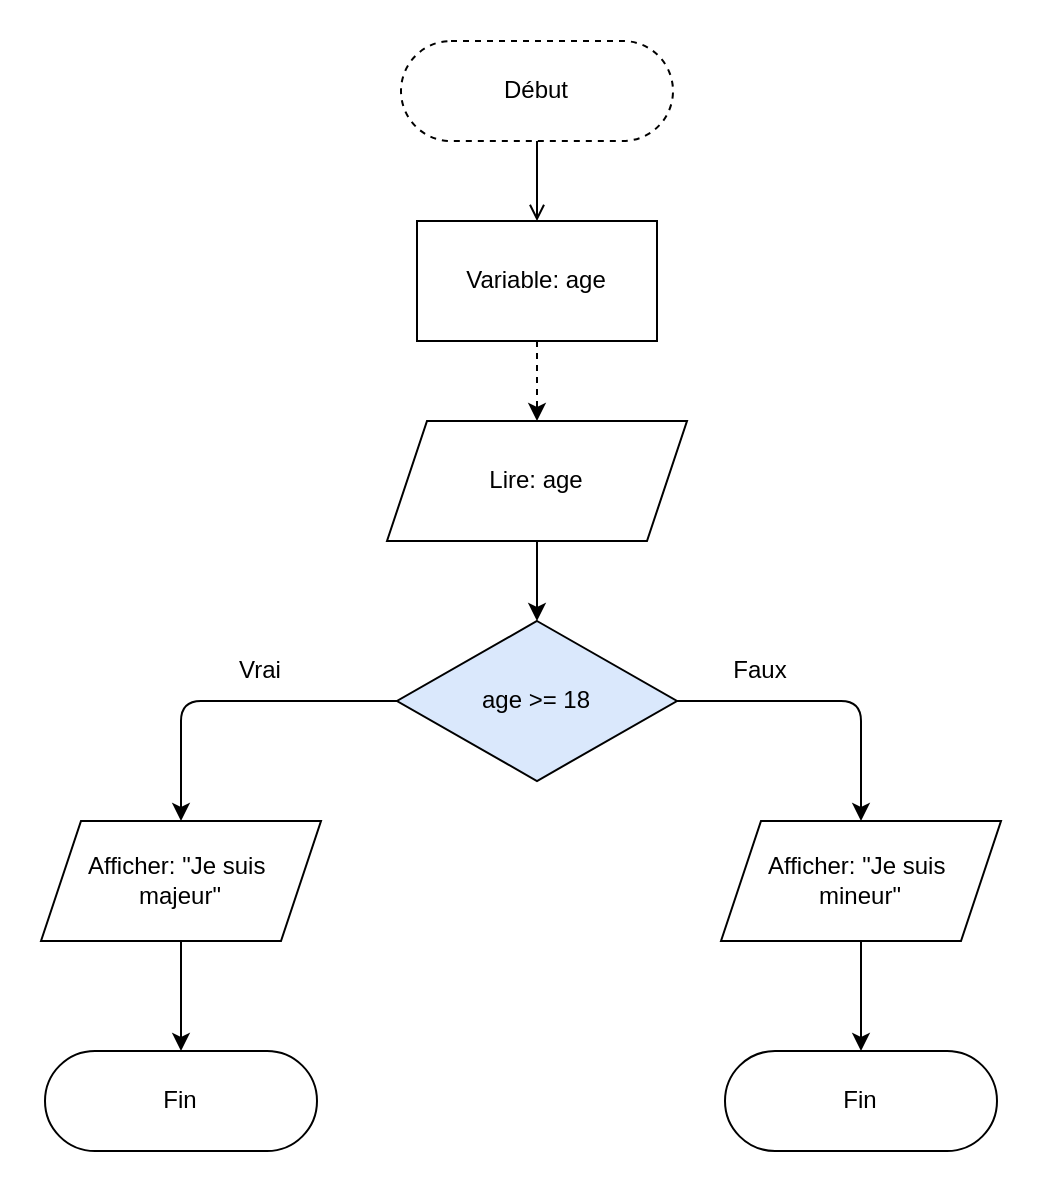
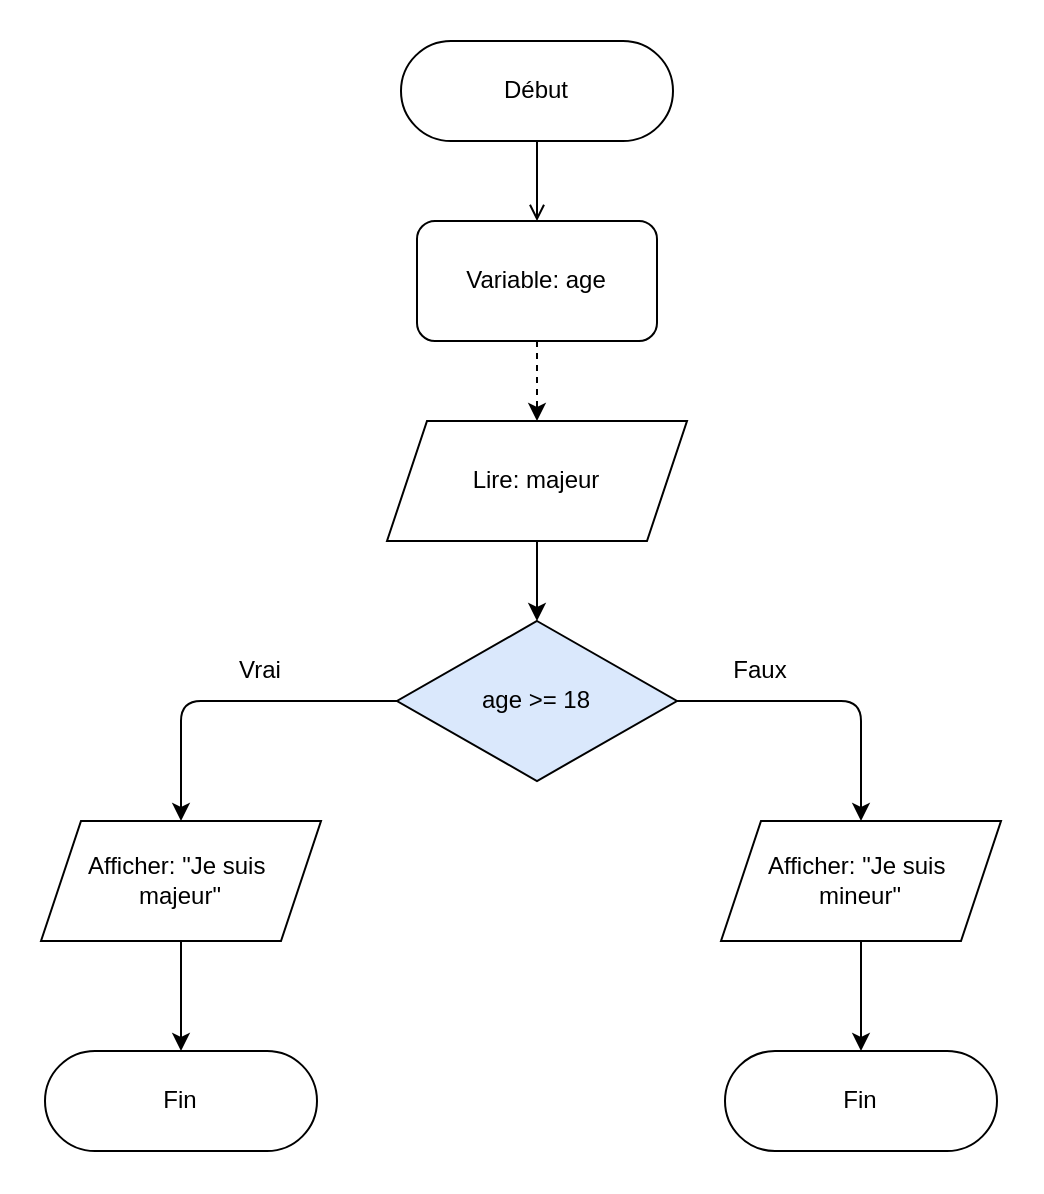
node "Début": style dashed -> solid
node "Variable: age": shape rectangle -> rounded rectangle
node "Lire: age": label "Lire: age" -> "Lire: majeur"
